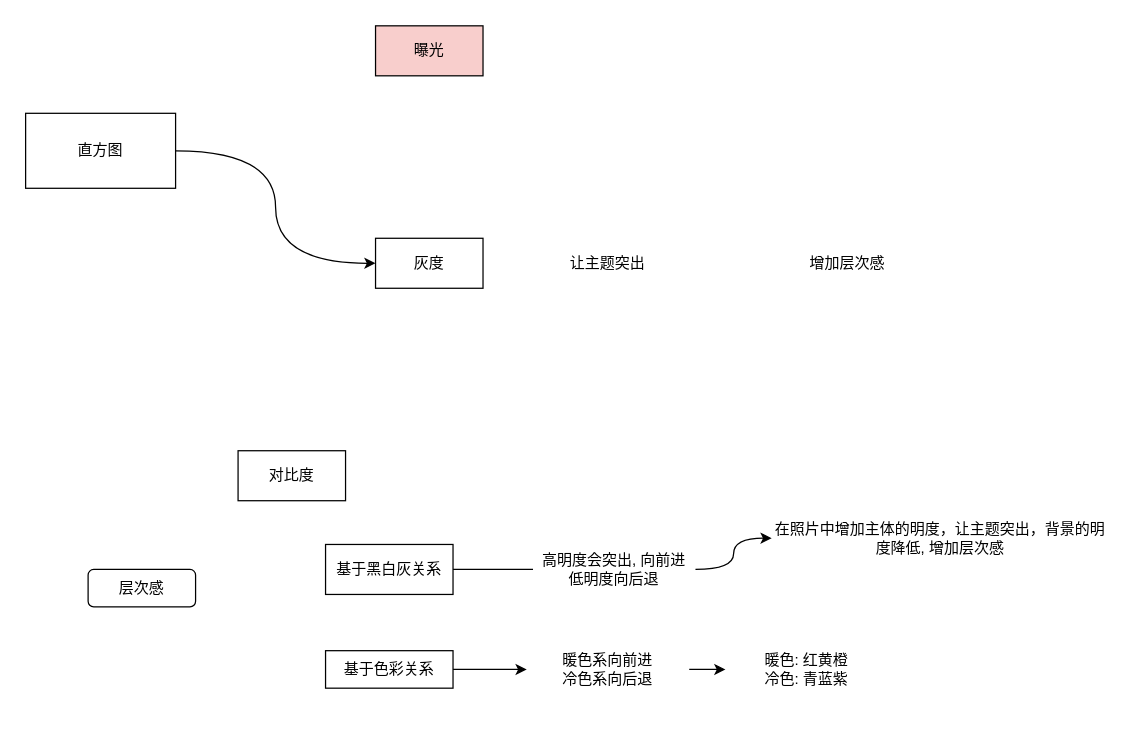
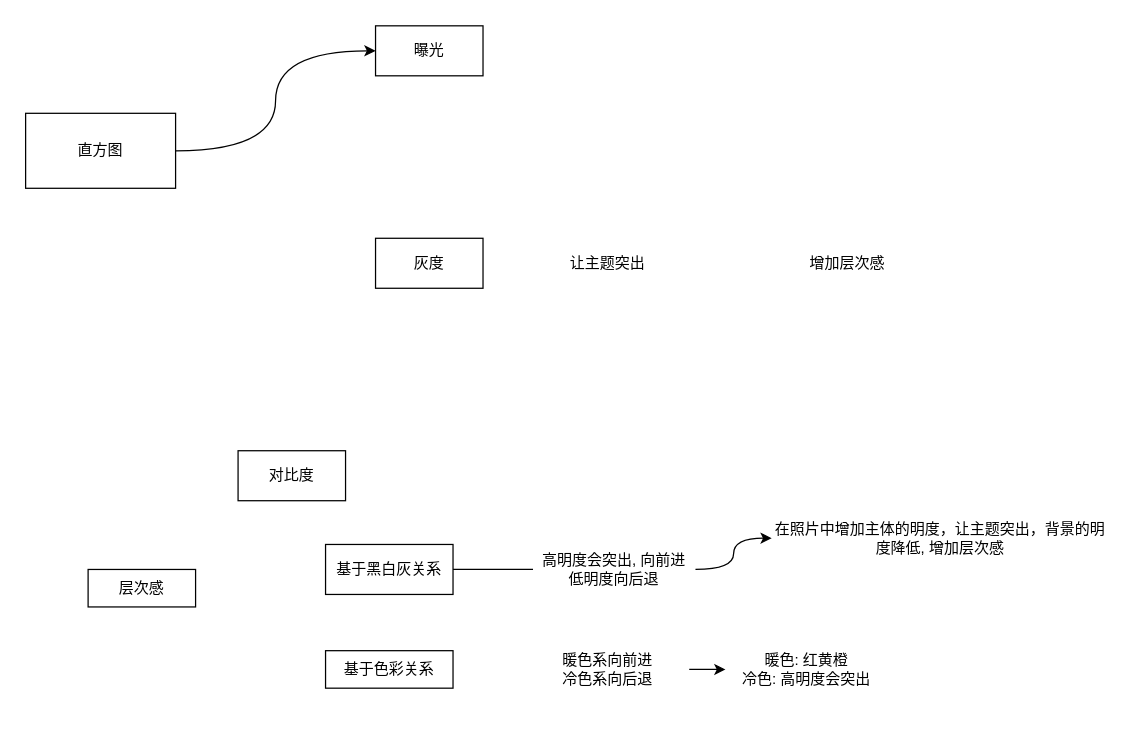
node "曝光": fillcolor #f8cecc -> #ffffff
edge "直方图" -> "曝光": added
edge "直方图" -> "灰度": removed
node "层次感": shape rounded rectangle -> rectangle
edge "基于色彩关系" -> "暖色系向前进 冷色系向后退": removed
node "暖色: 红黄橙 冷色: 青蓝紫": label "暖色: 红黄橙 冷色: 青蓝紫" -> "暖色: 红黄橙 冷色: 高明度会突出"
